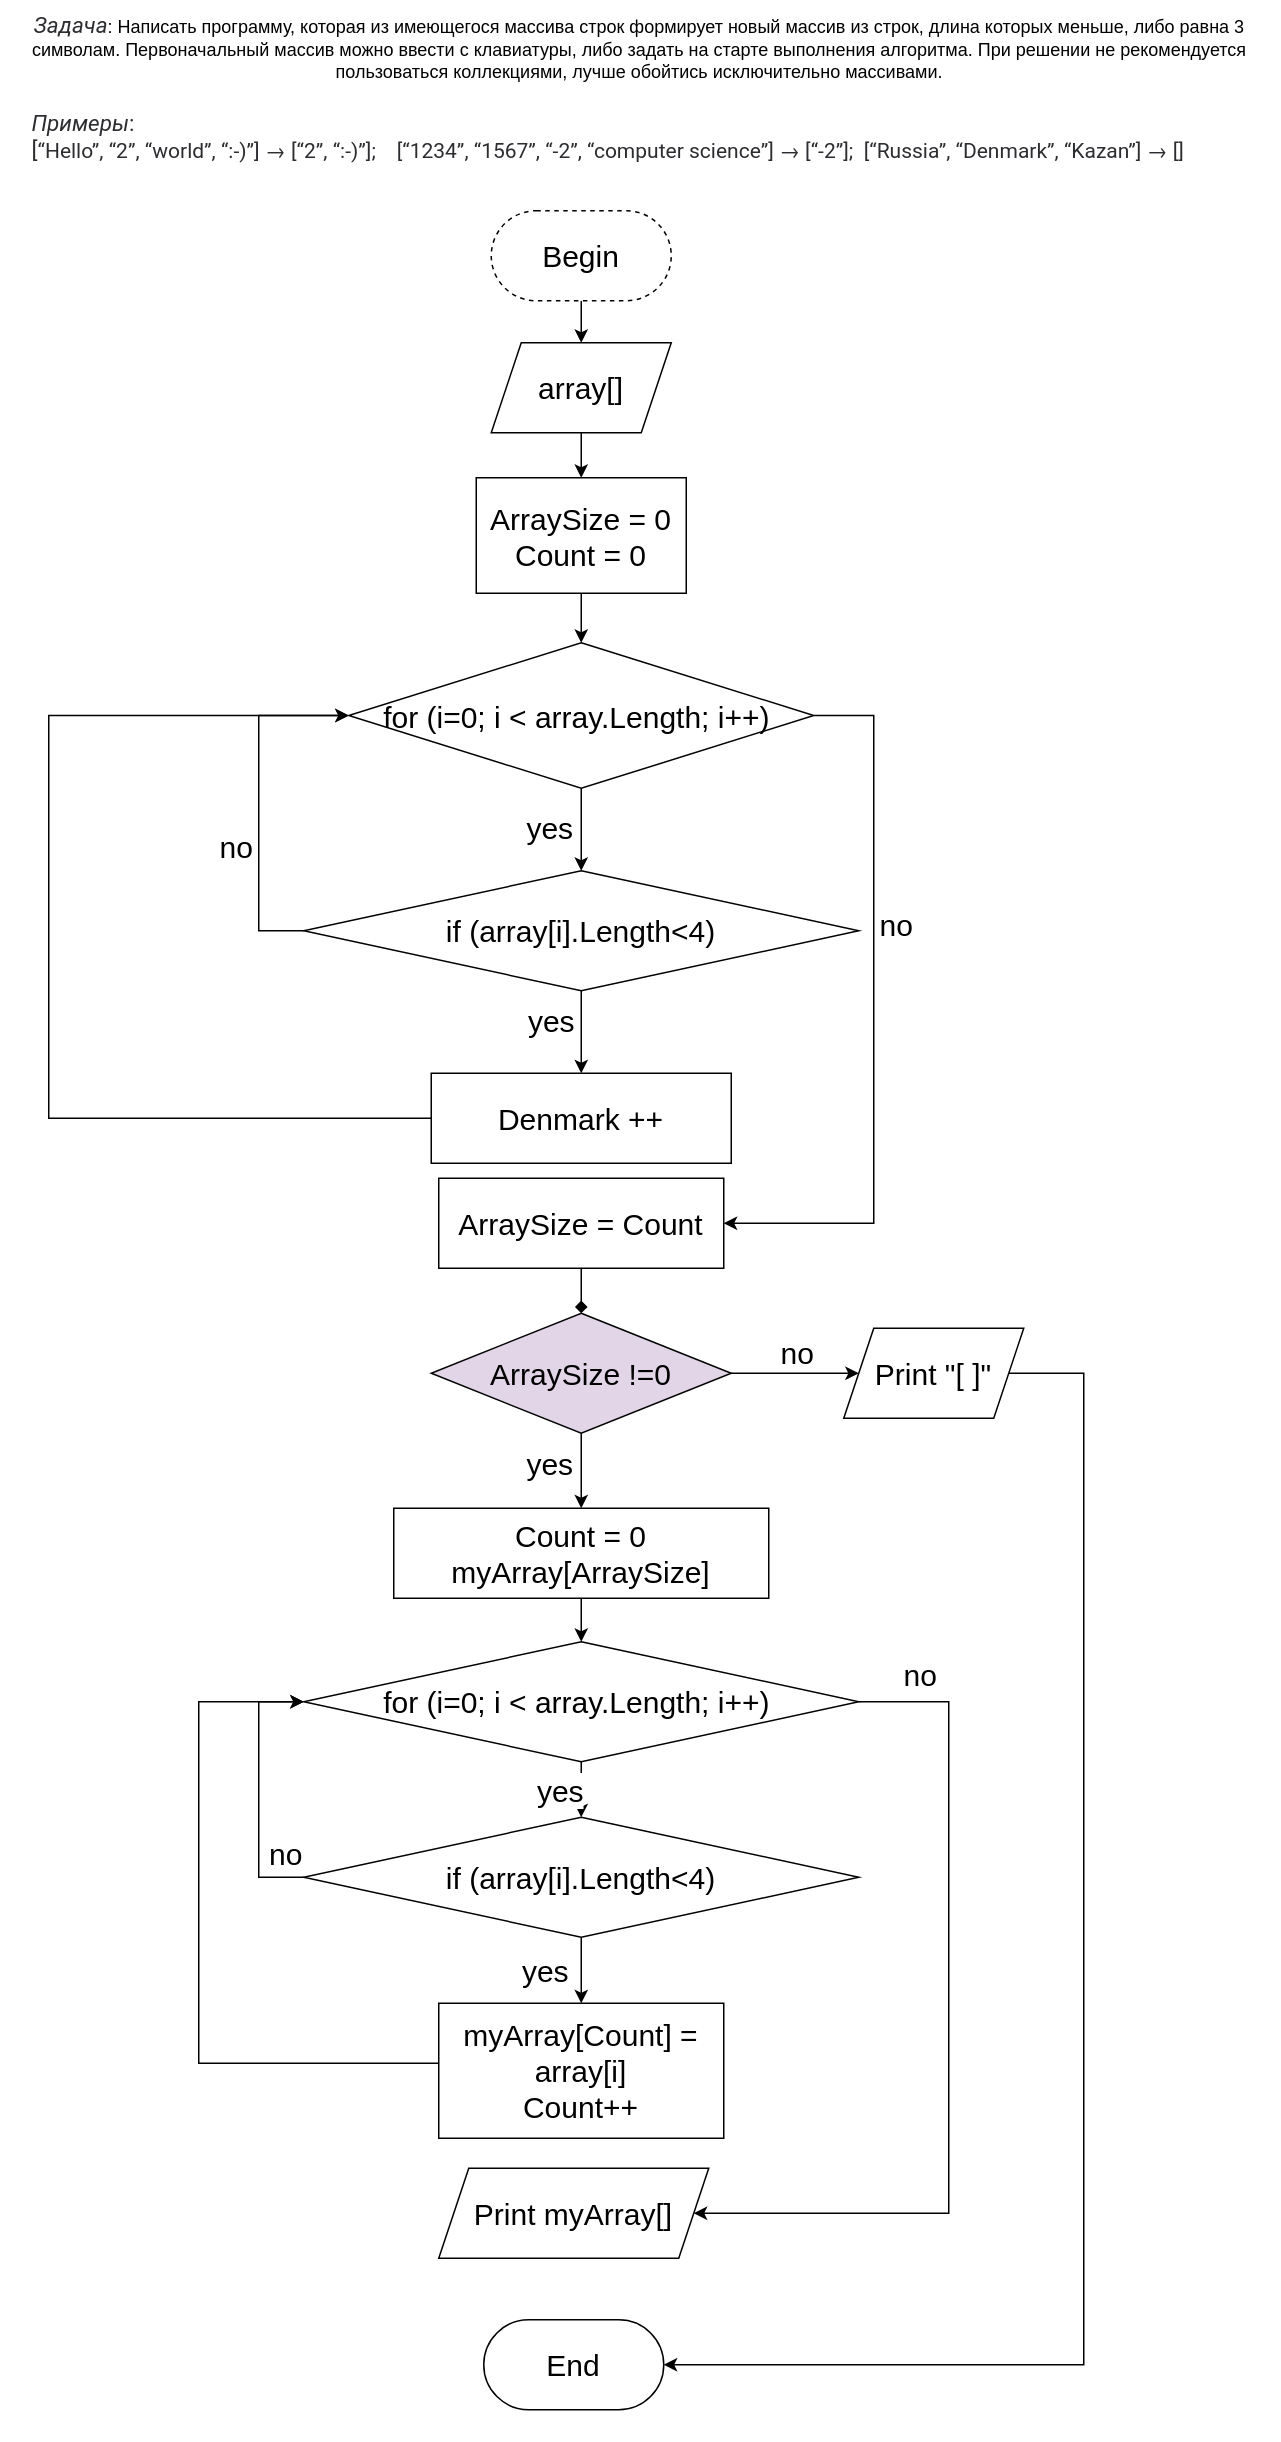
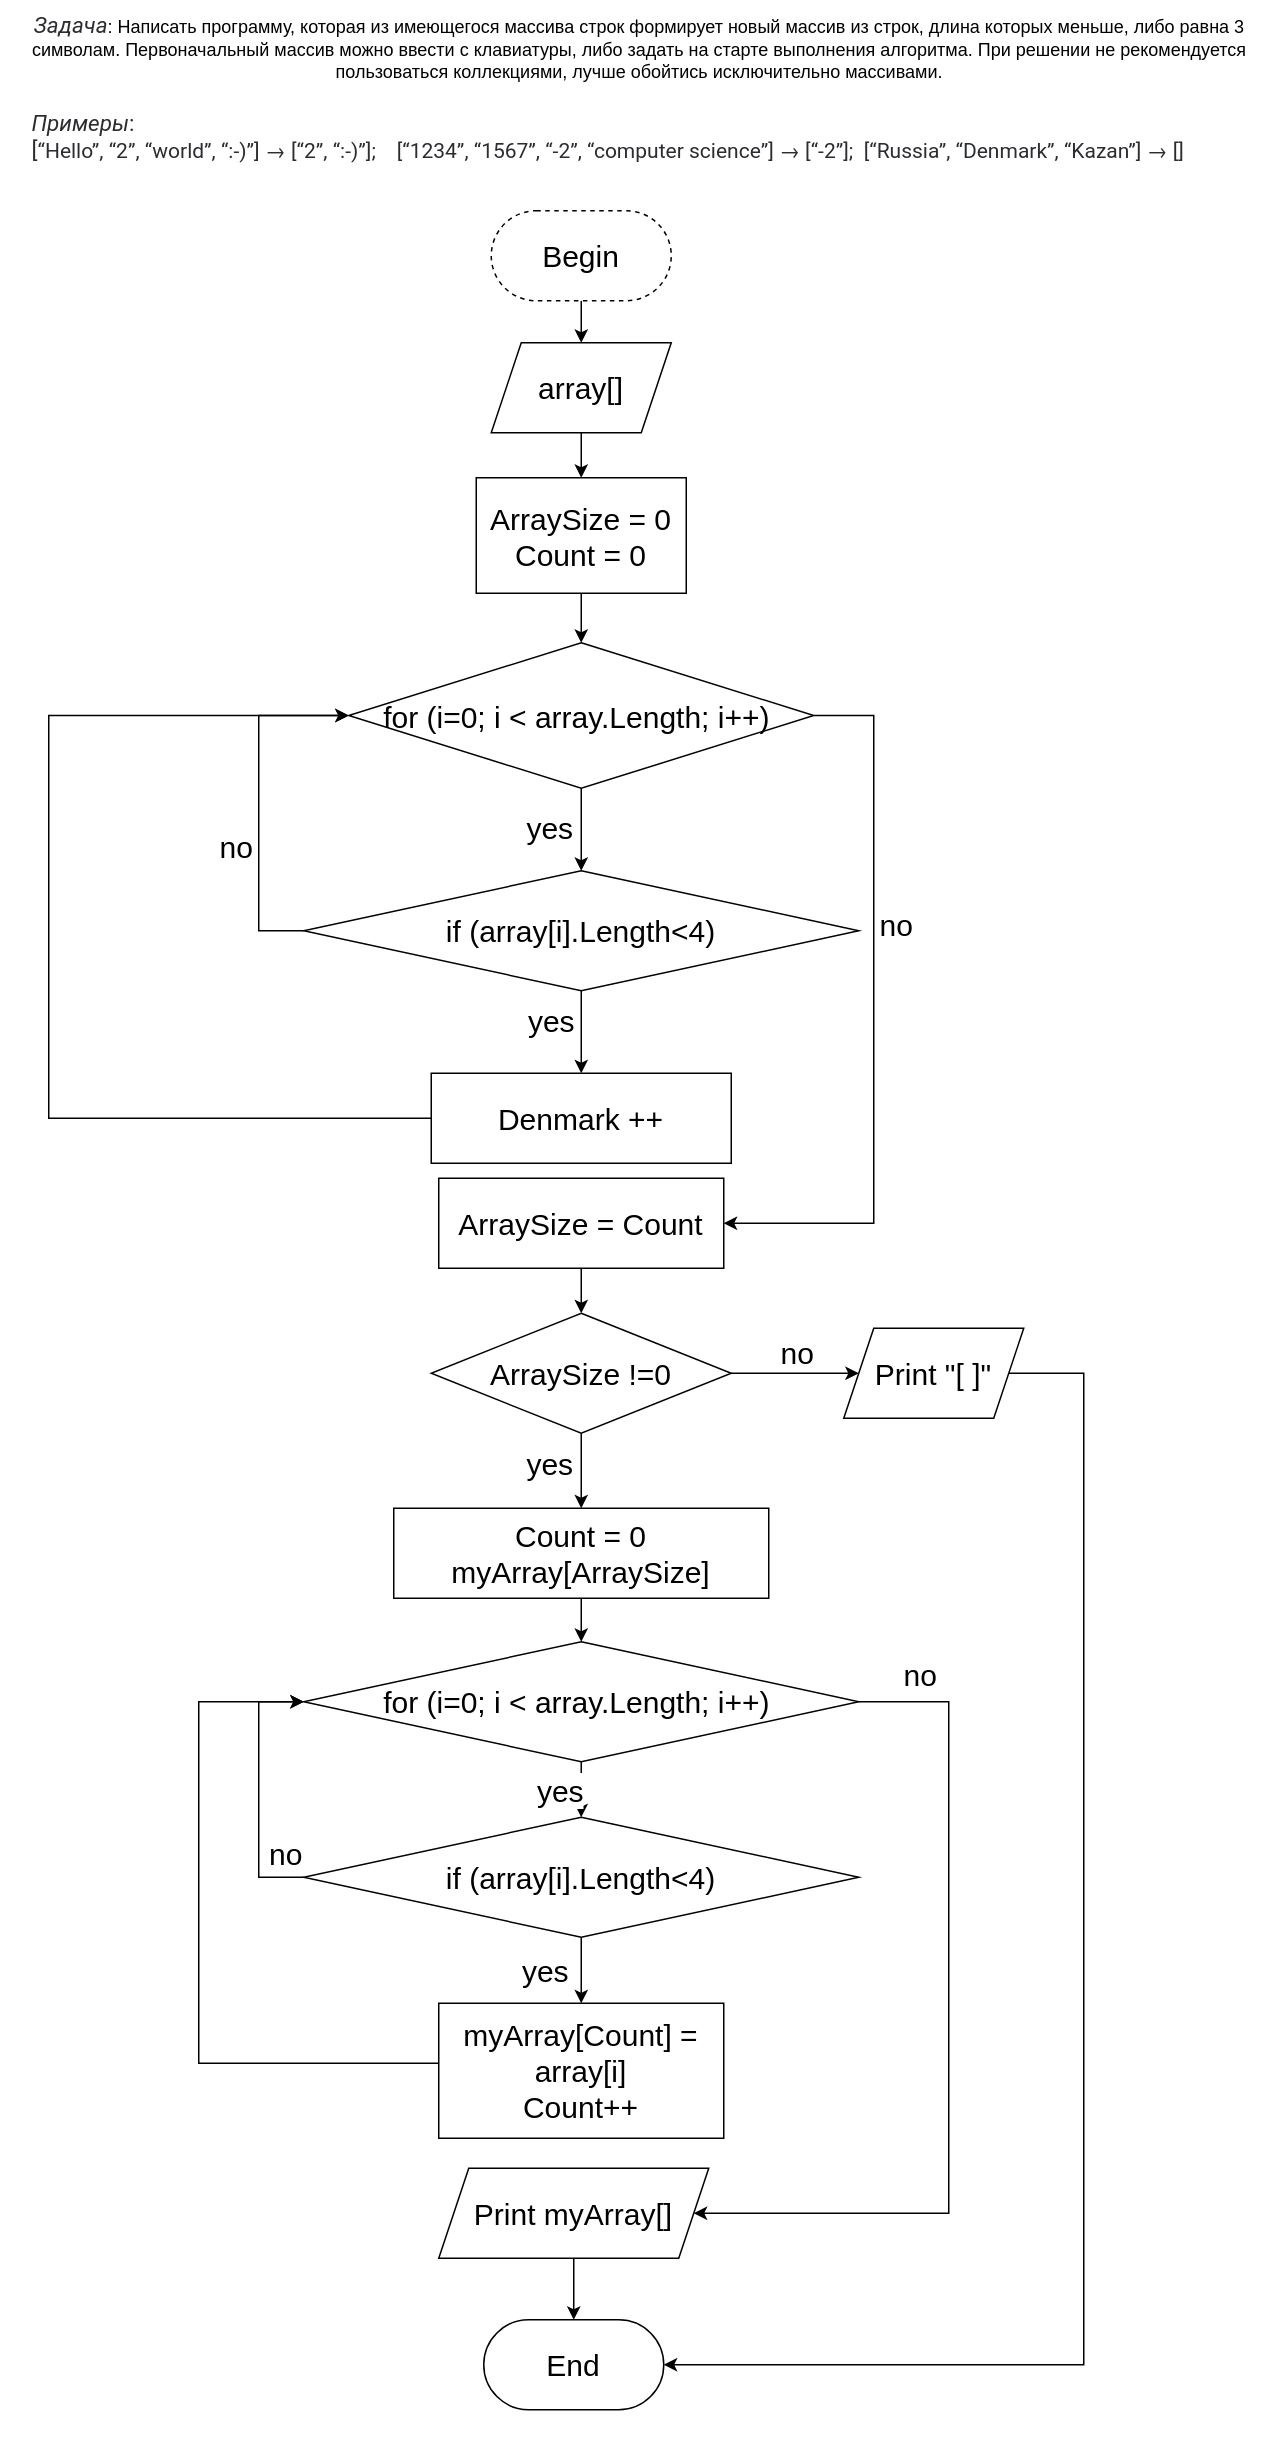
edge "ArraySize = Count" -> "ArraySize !=0": arrowhead diamond -> classic
node "ArraySize !=0": fillcolor #e1d5e7 -> #ffffff
edge "Print myArray[]" -> "End": added
